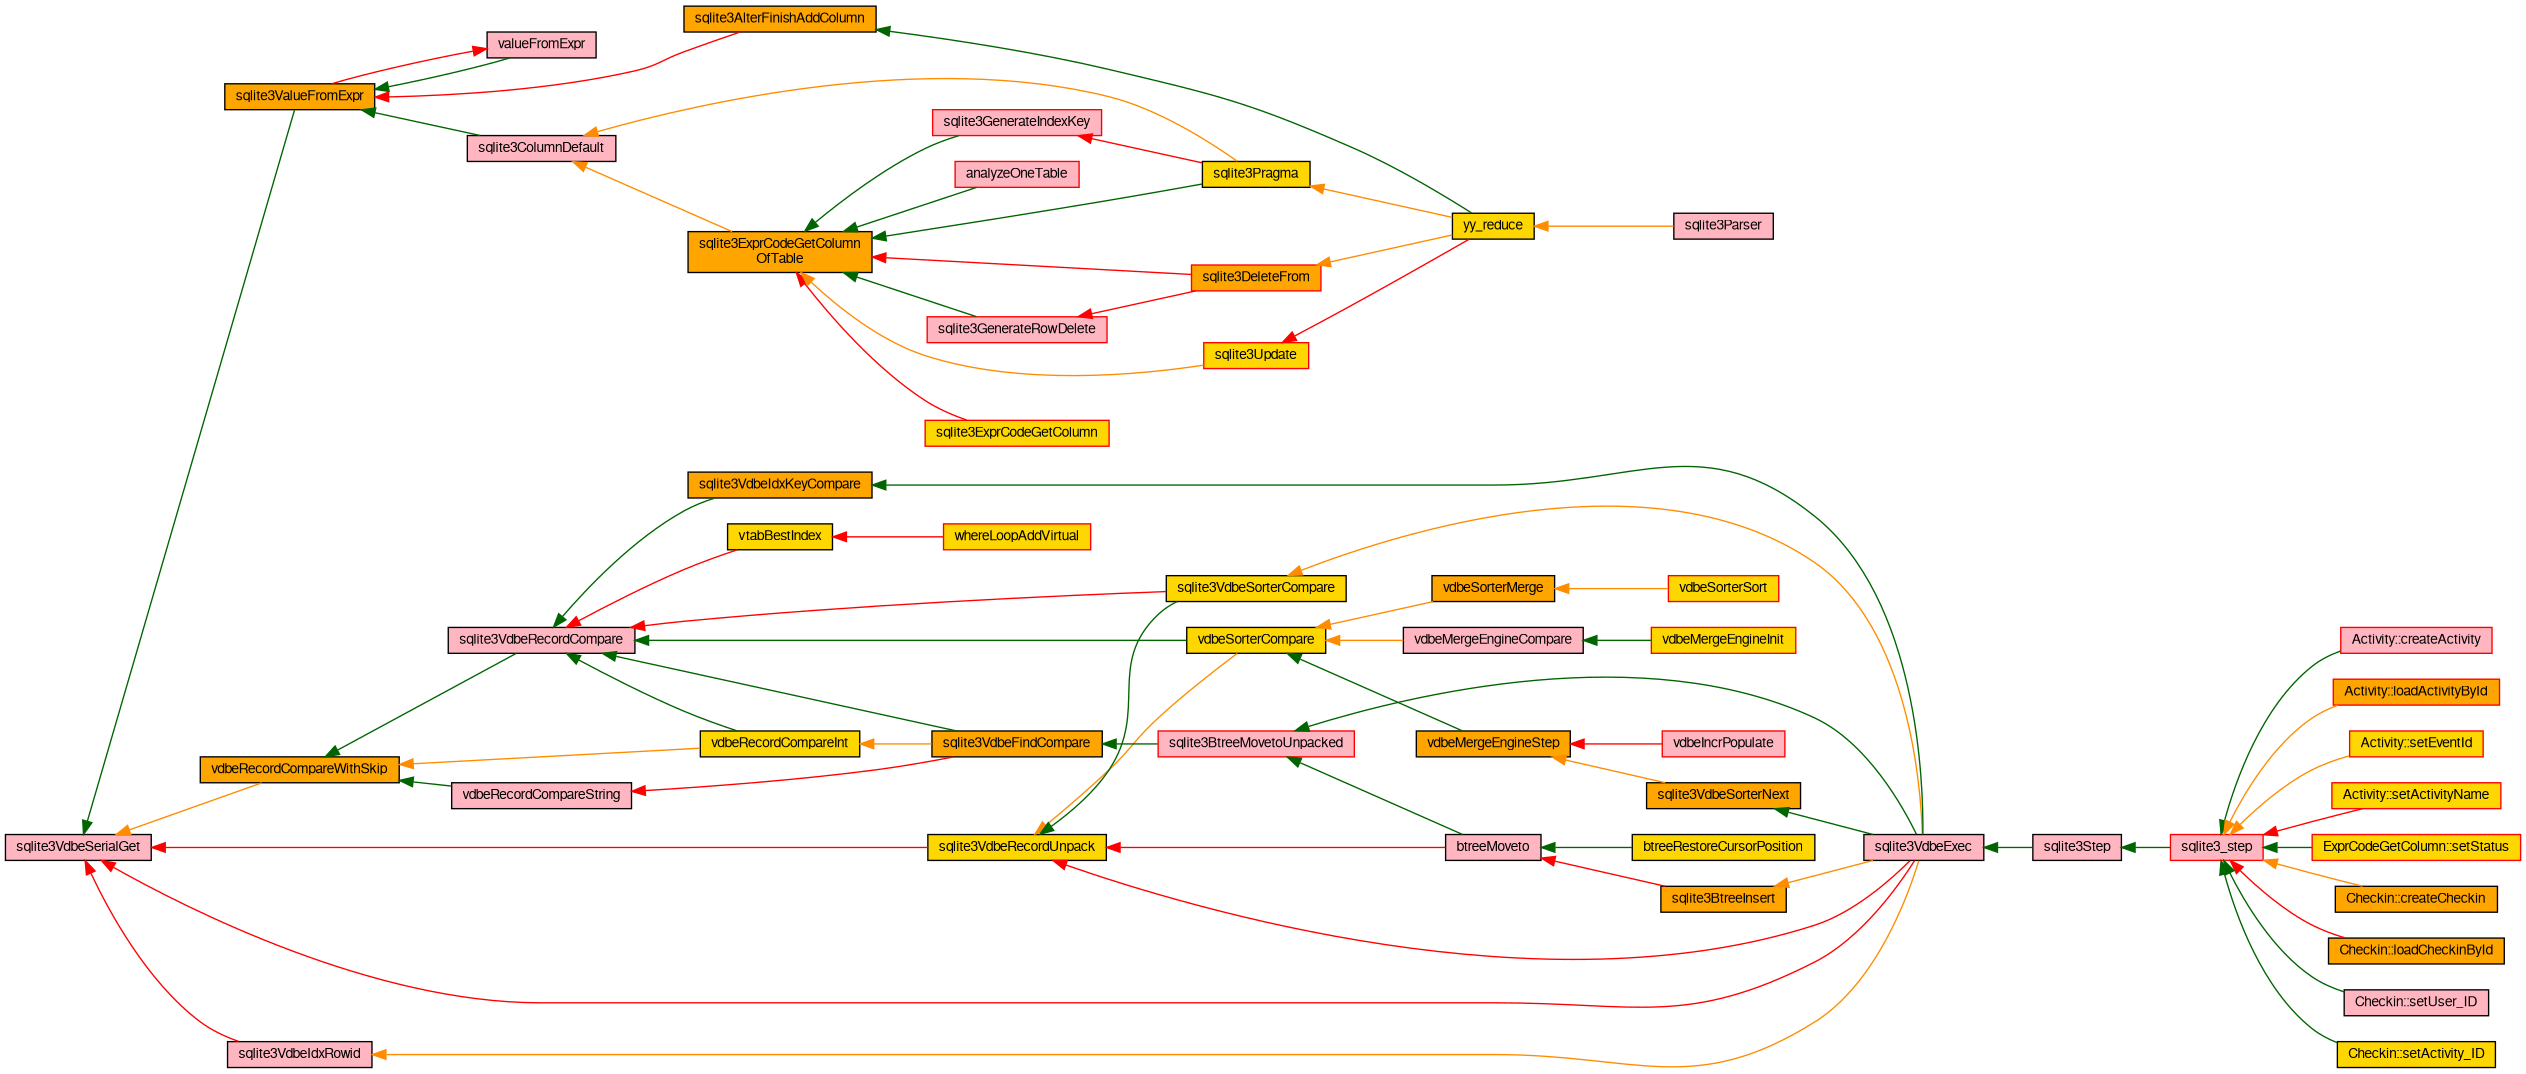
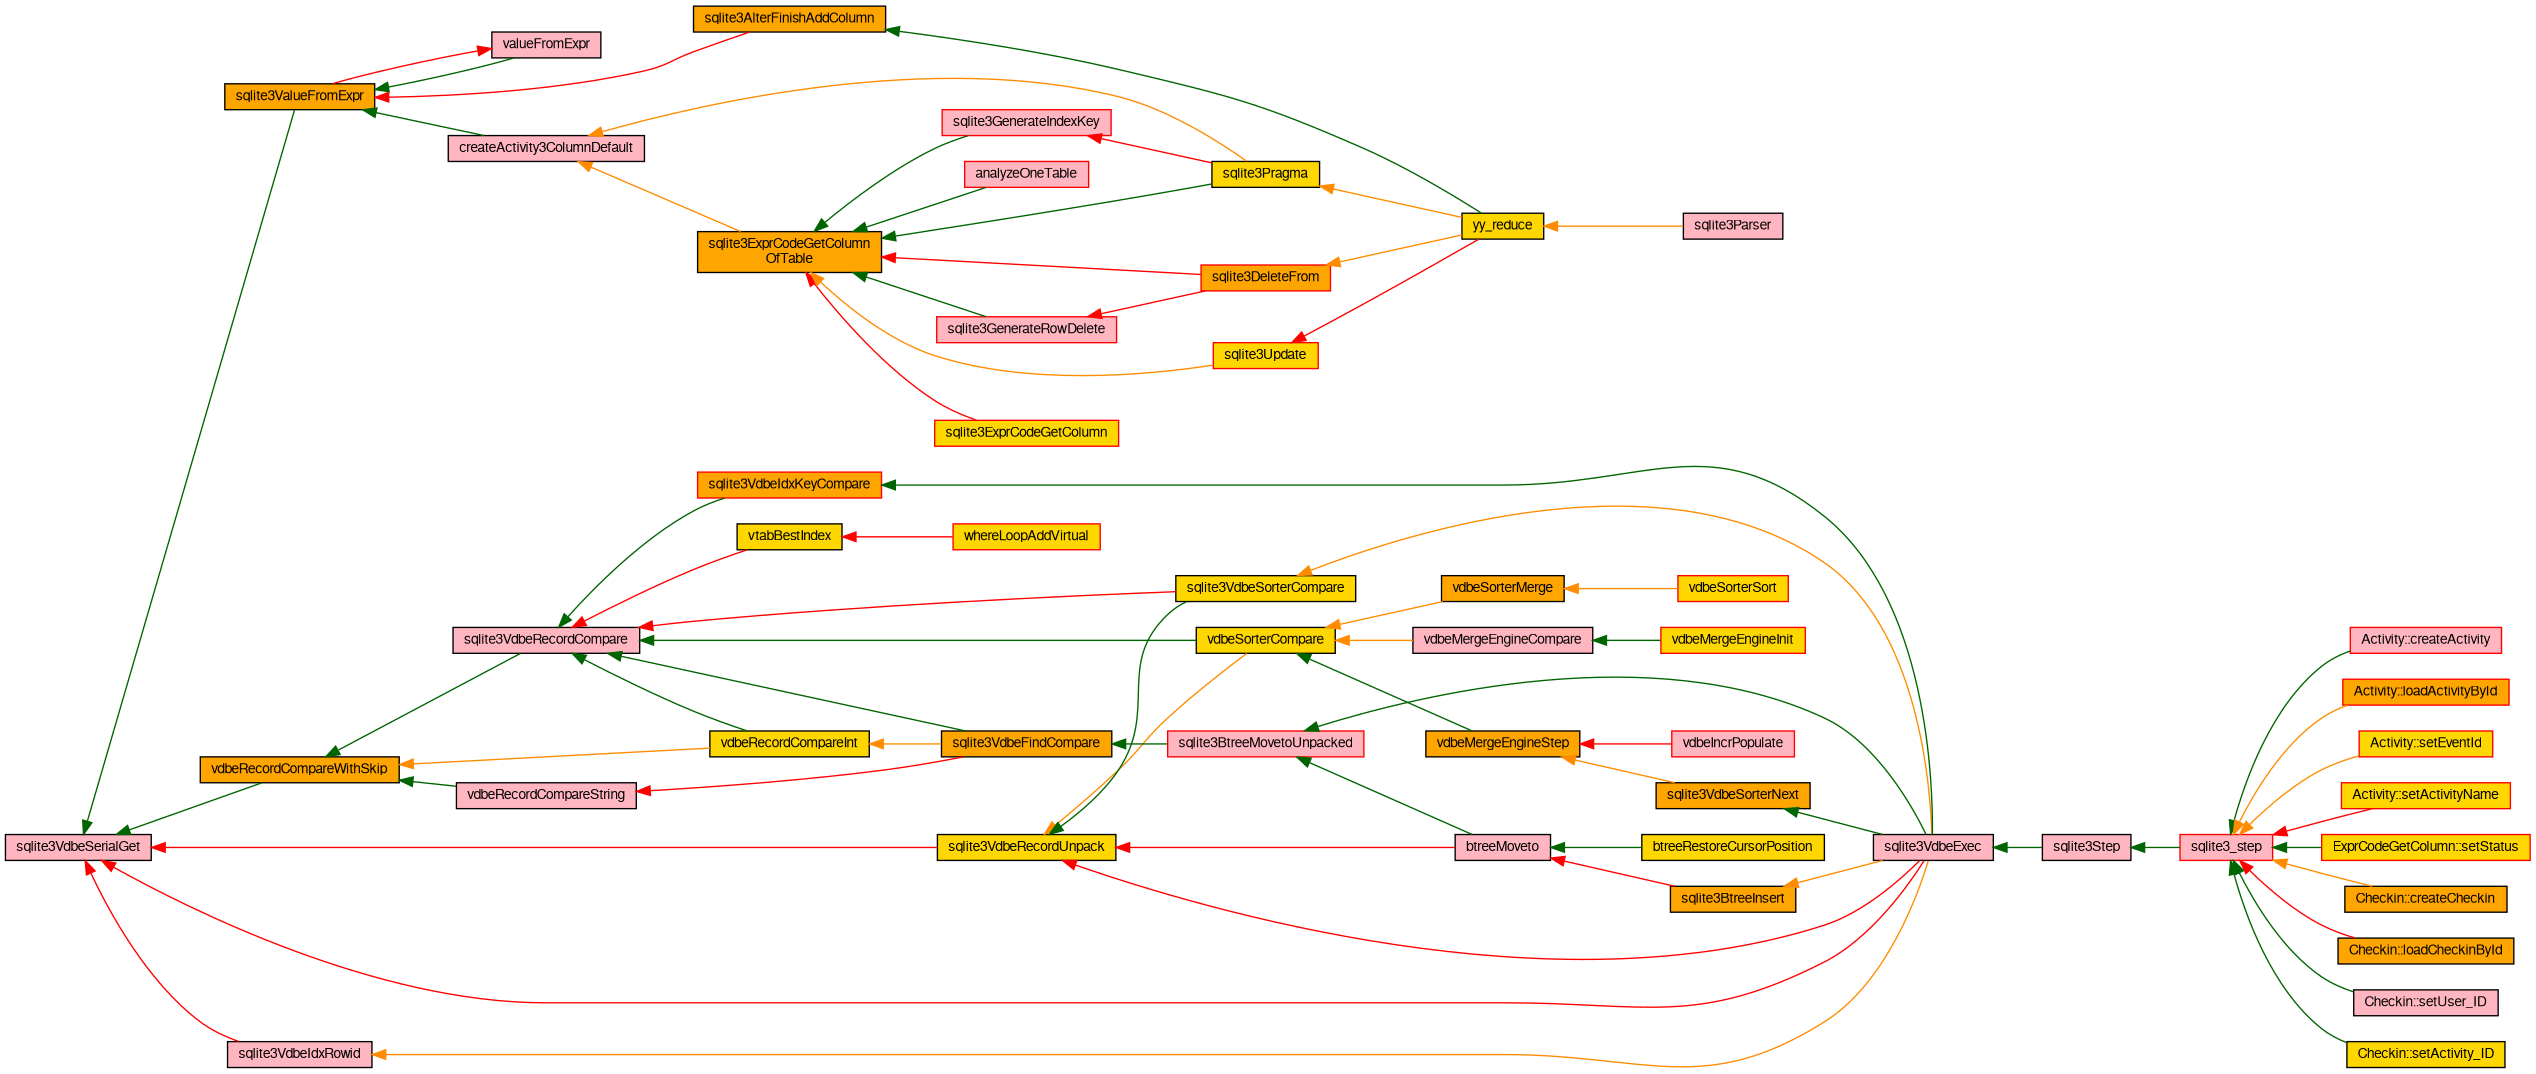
node "sqlite3ColumnDefault": label "sqlite3ColumnDefault" -> "createActivity3ColumnDefault"
node "sqlite3VdbeIdxKeyCompare": color black -> red
edge "vdbeRecordCompareWithSkip" -> "sqlite3VdbeSerialGet": color darkorange -> darkgreen
